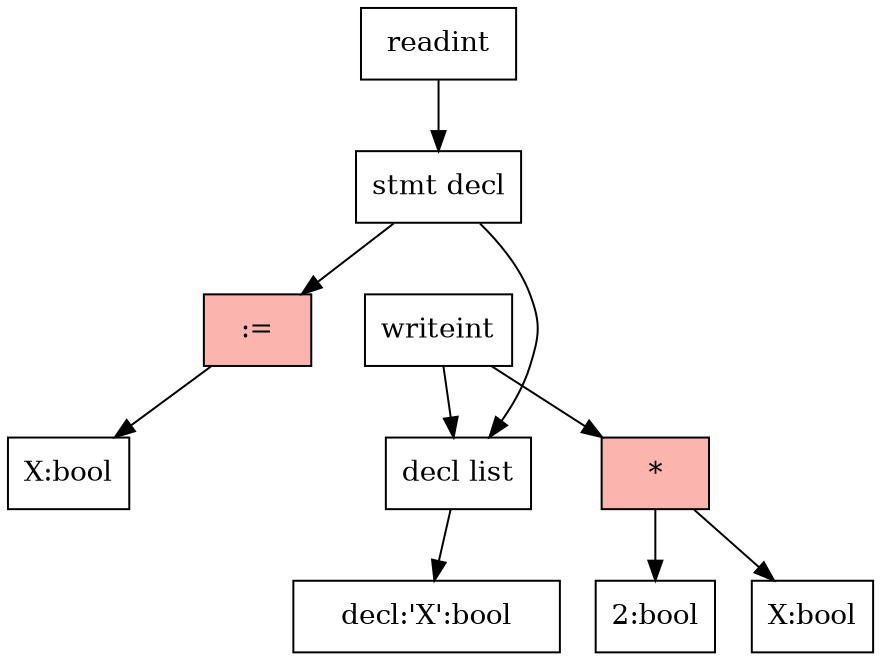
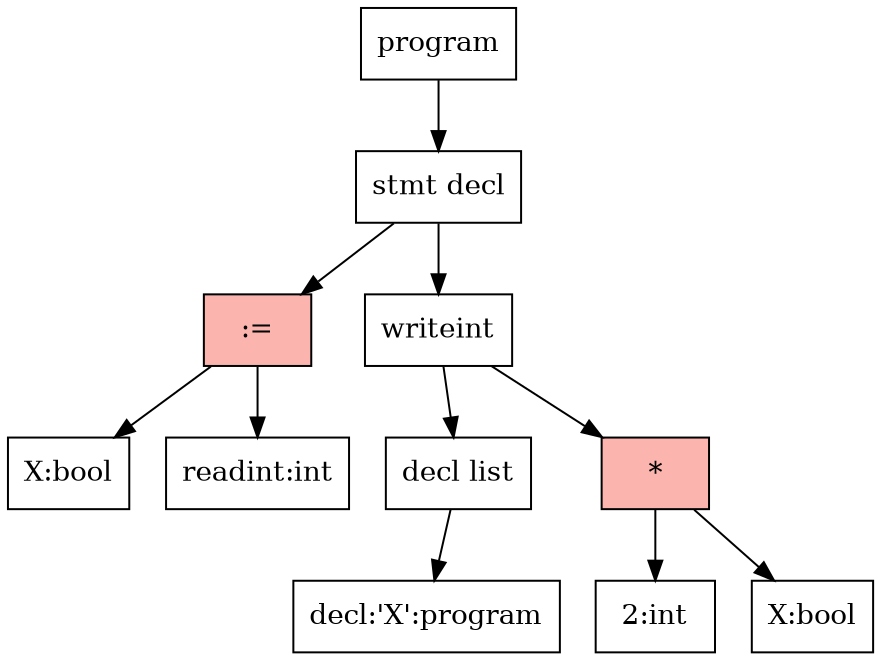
node "readint": label "readint" -> "program"
edge "stmt decl" -> "decl list": now "stmt decl" -> "writeint"
node "readint:int": added
node "decl:'X':bool": label "decl:'X':bool" -> "decl:'X':program"
node "2:bool": label "2:bool" -> "2:int"
